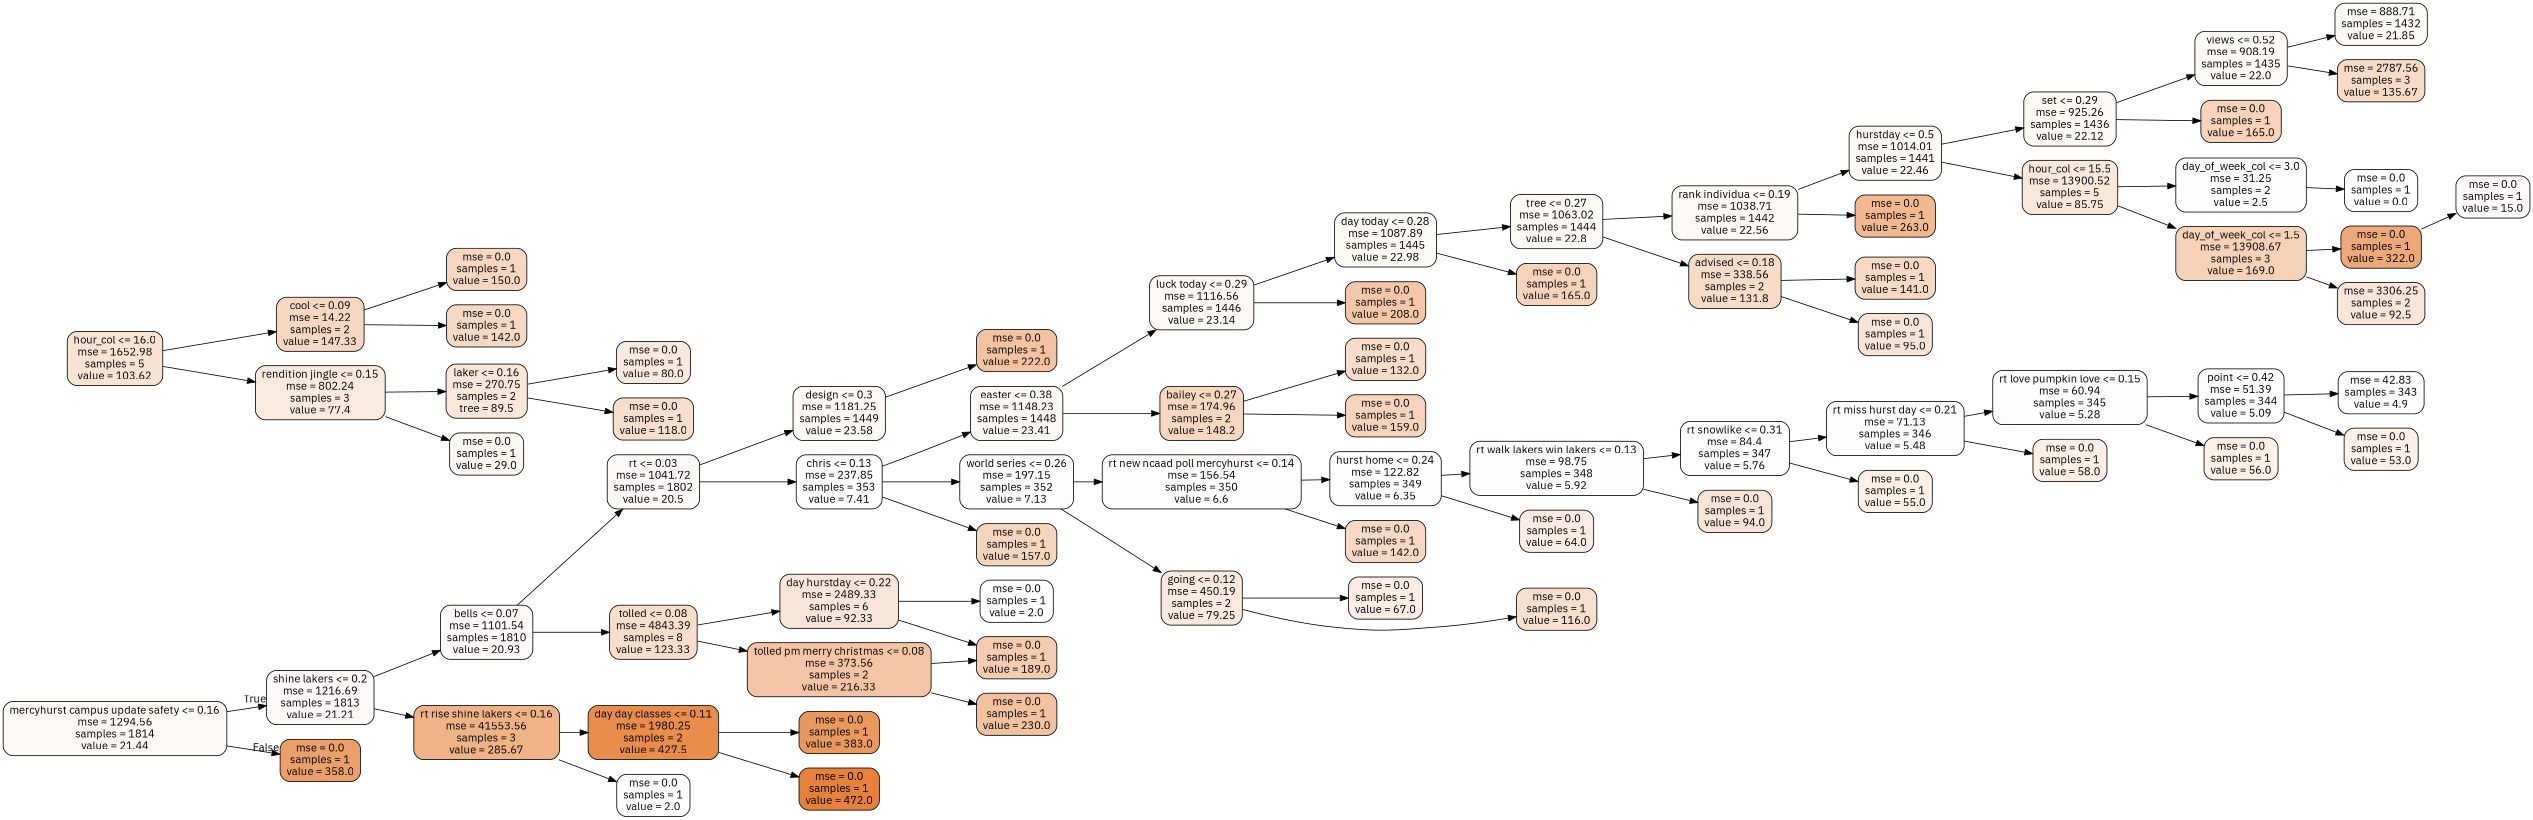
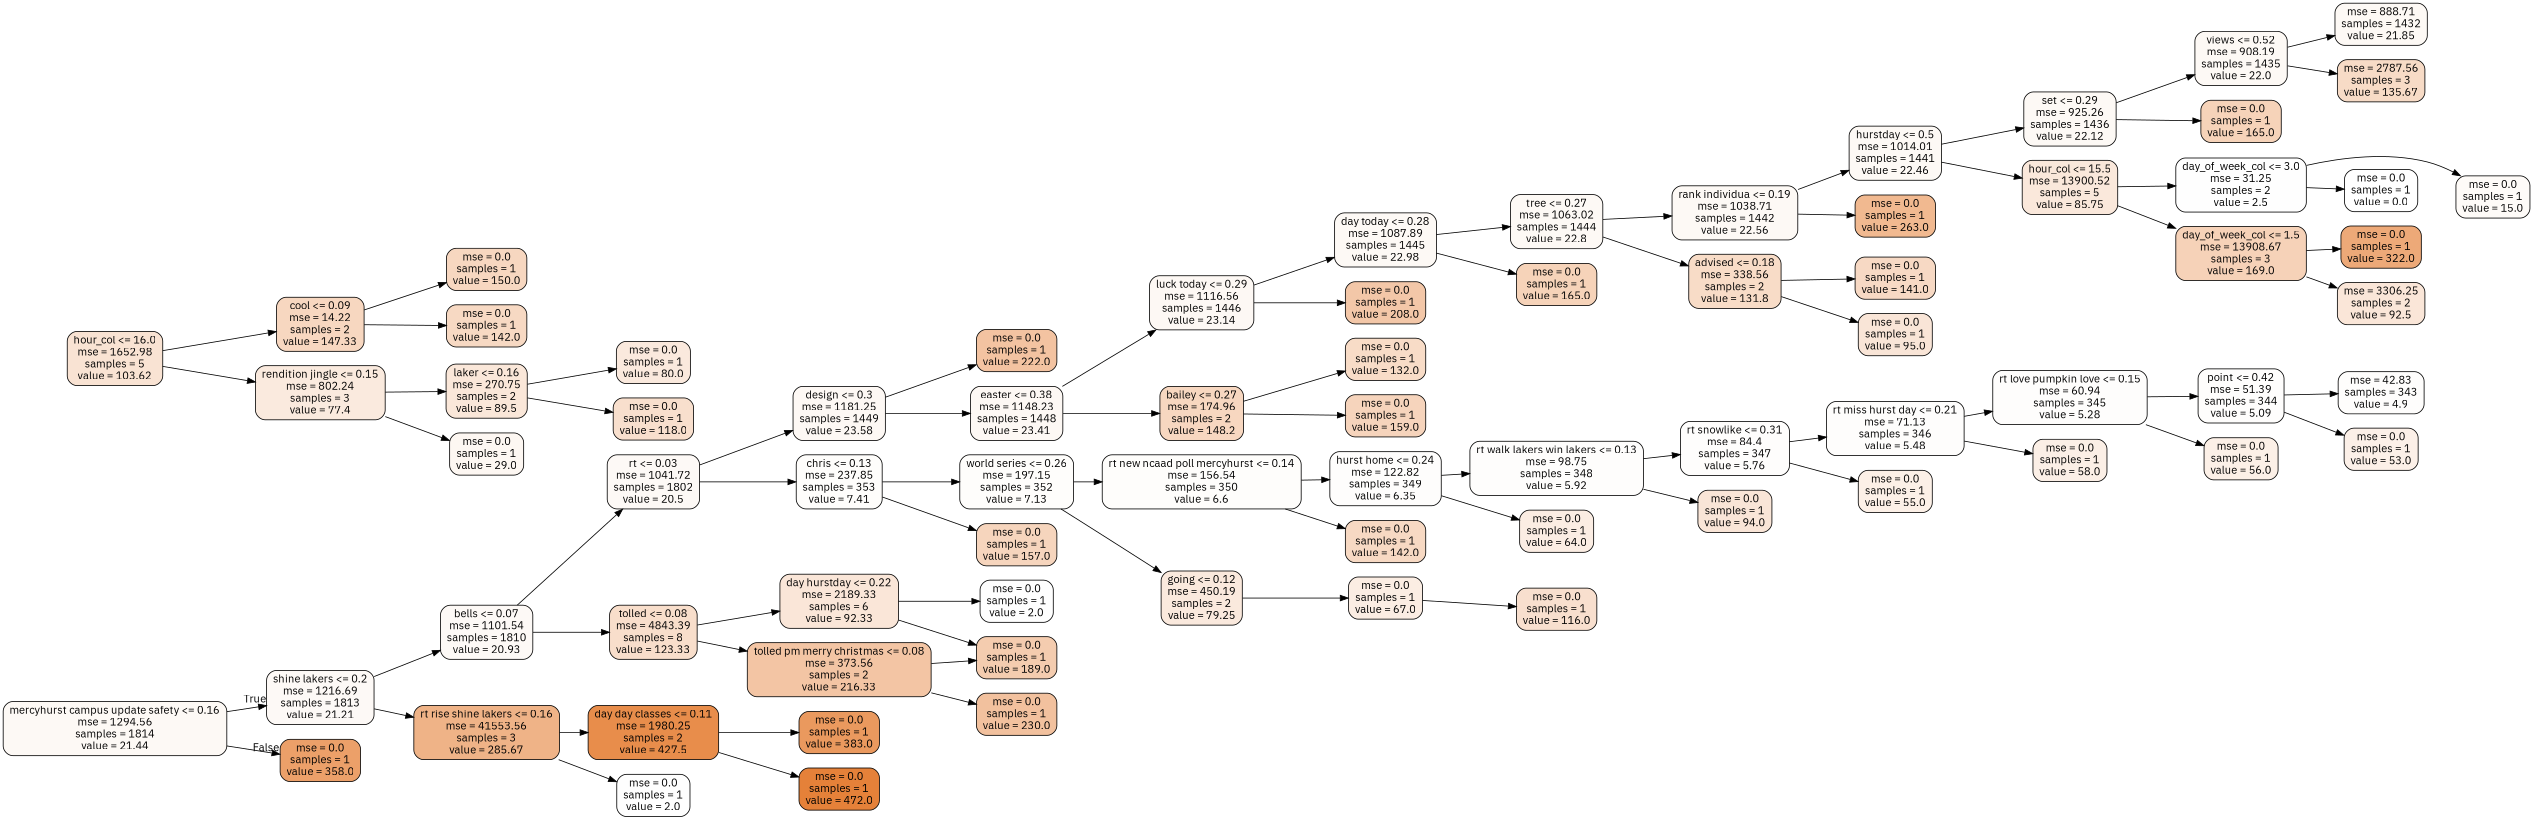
edge "mse = 0.0 samples = 1 value = 322.0" -> "mse = 0.0 samples = 1 value = 15.0": now "day_of_week_col <= 3.0 mse = 31.25 samples = 2 value = 2.5" -> "mse = 0.0 samples = 1 value = 15.0"
node "laker <= 0.16 mse = 270.75 samples = 2 tree = 89.5": label "laker <= 0.16 mse = 270.75 samples = 2 tree = 89.5" -> "laker <= 0.16 mse = 270.75 samples = 2 value = 89.5"
edge "chris <= 0.13 mse = 237.85 samples = 353 value = 7.41" -> "easter <= 0.38 mse = 1148.23 samples = 1448 value = 23.41": now "design <= 0.3 mse = 1181.25 samples = 1449 value = 23.58" -> "easter <= 0.38 mse = 1148.23 samples = 1448 value = 23.41"
node "day hurstday <= 0.22 mse = 2489.33 samples = 6 value = 92.33": label "day hurstday <= 0.22 mse = 2489.33 samples = 6 value = 92.33" -> "day hurstday <= 0.22 mse = 2189.33 samples = 6 value = 92.33"
edge "going <= 0.12 mse = 450.19 samples = 2 value = 79.25" -> "mse = 0.0 samples = 1 value = 116.0": now "mse = 0.0 samples = 1 value = 67.0" -> "mse = 0.0 samples = 1 value = 116.0"
